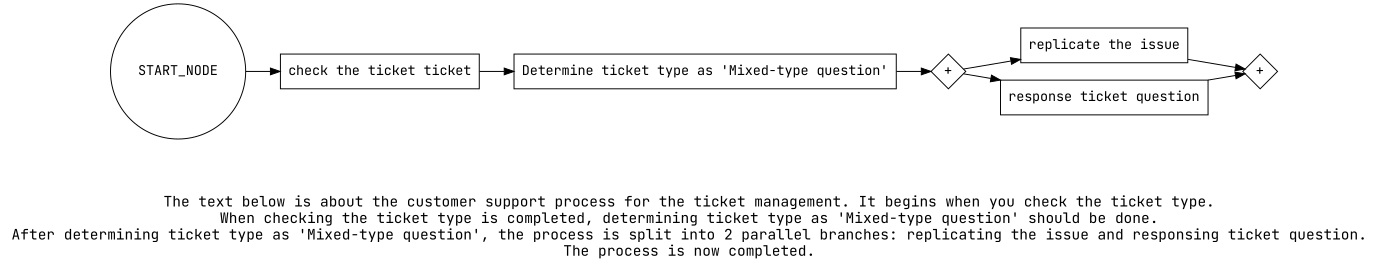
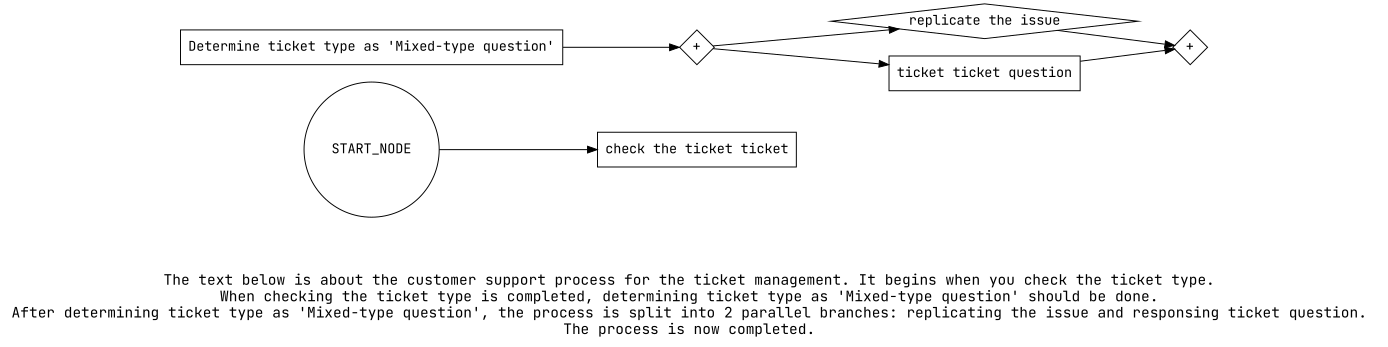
node "replicate the issue": shape box -> diamond
edge "check the ticket ticket" -> "Determine ticket type as 'Mixed-type question'": removed
node "response ticket question": label "response ticket question" -> "ticket ticket question"
